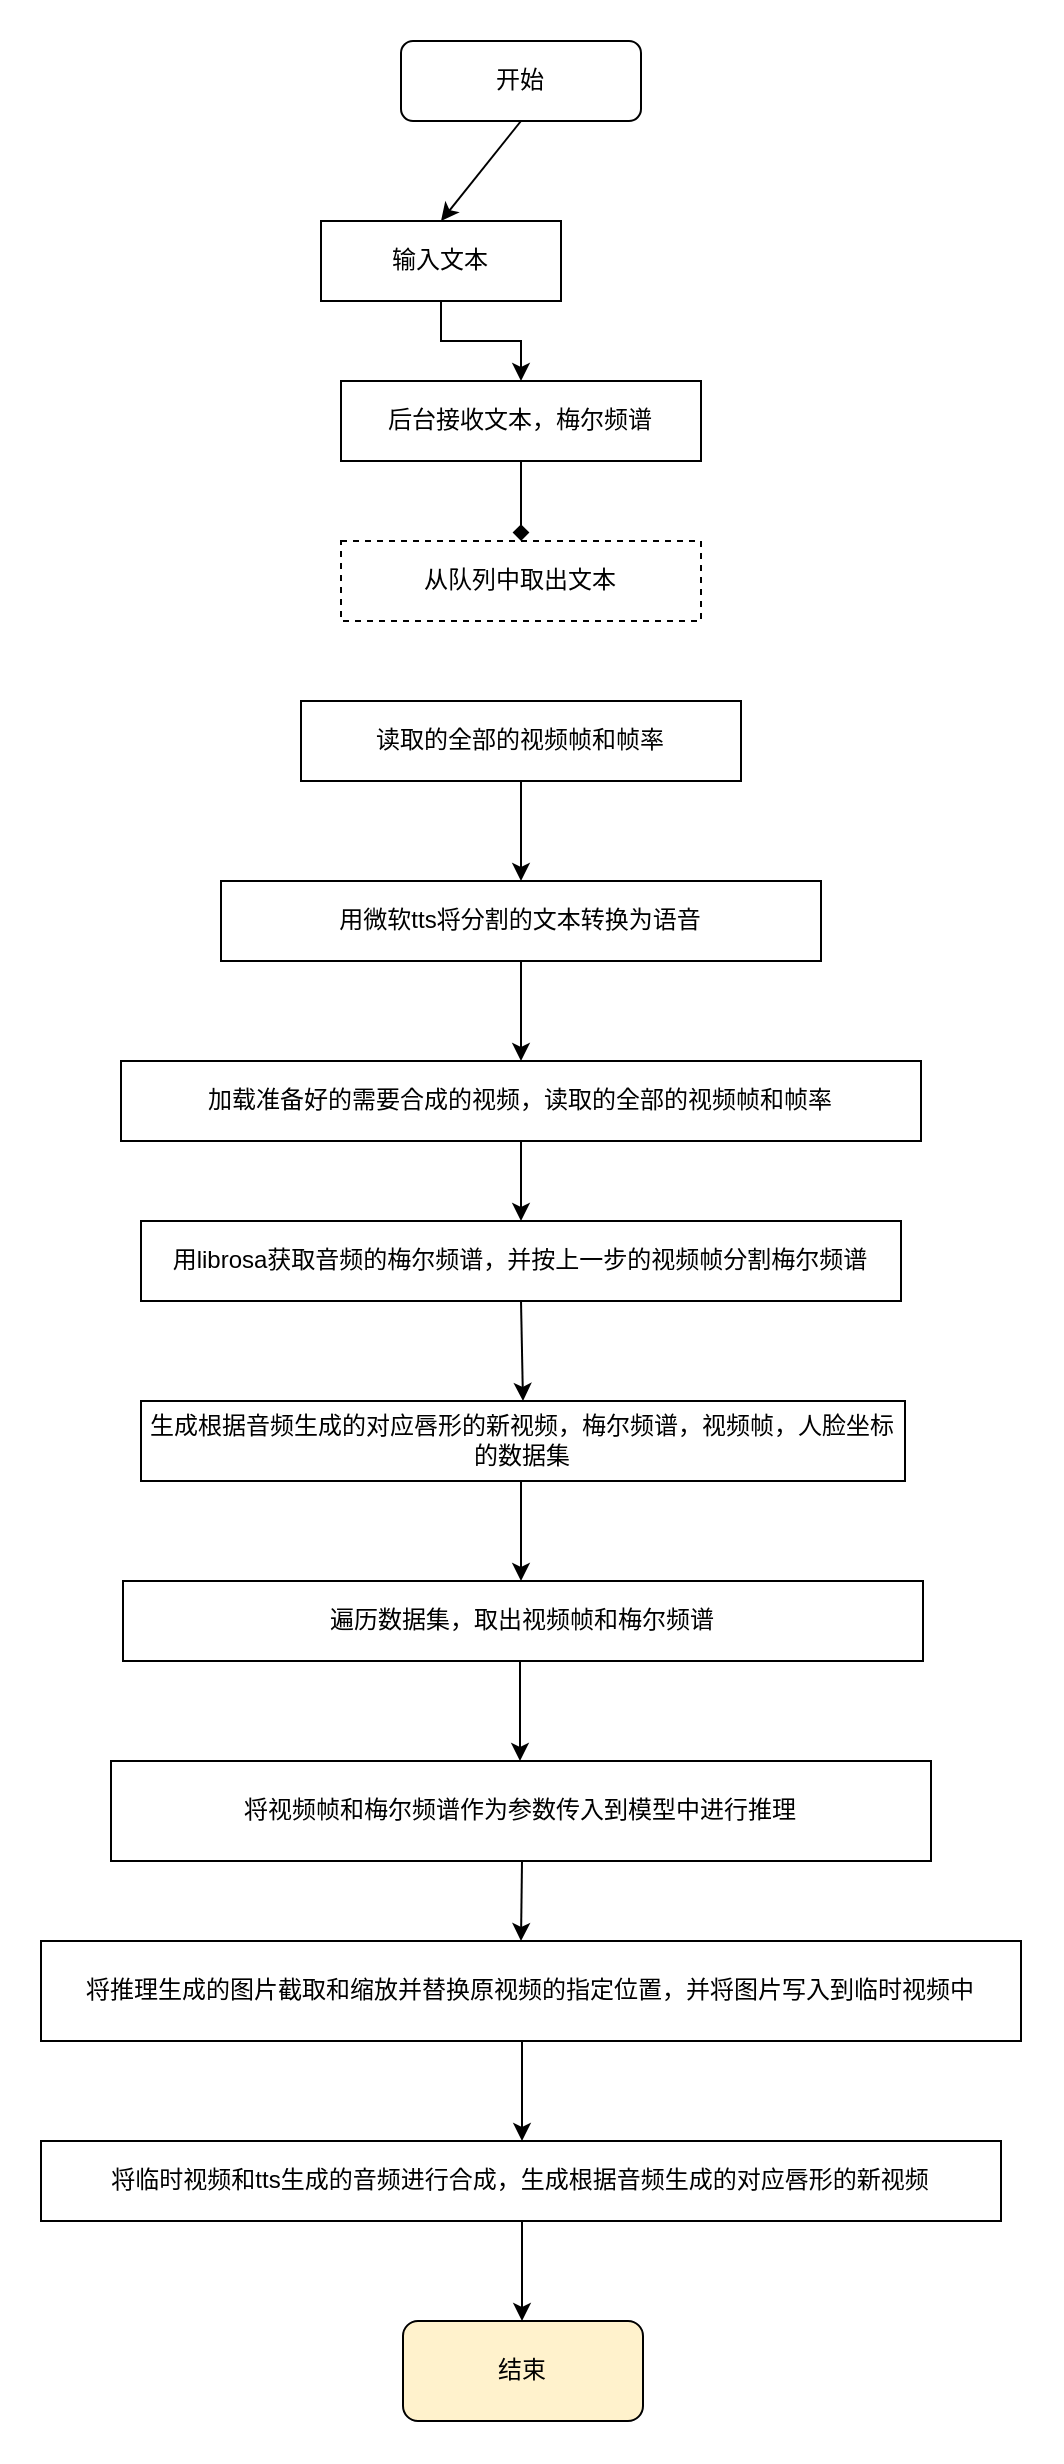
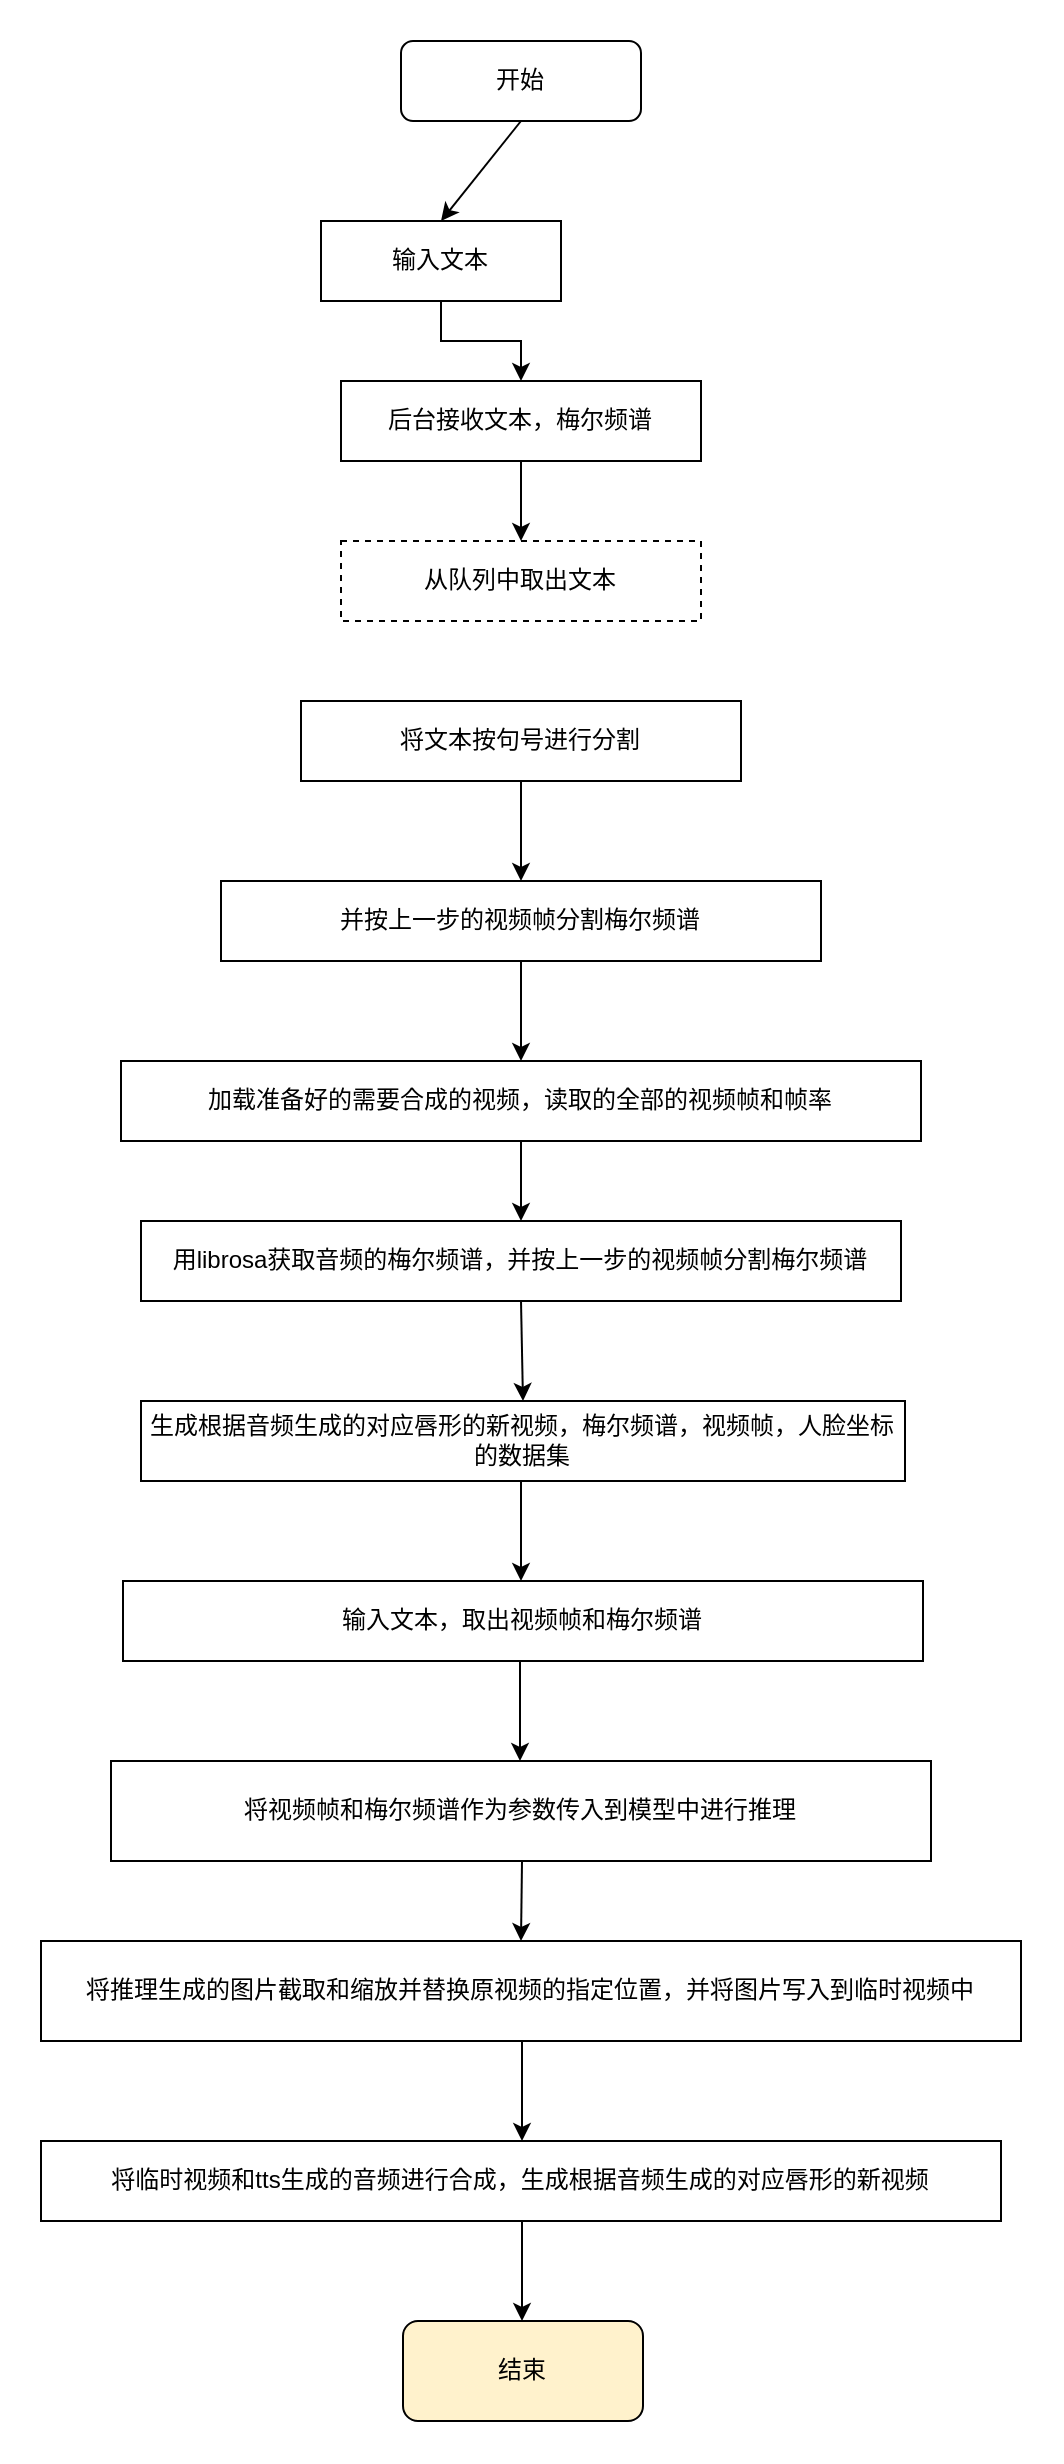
edge "后台接收文本，梅尔频谱" -> "从队列中取出文本": arrowhead diamond -> classic
node "读取的全部的视频帧和帧率": label "读取的全部的视频帧和帧率" -> "将文本按句号进行分割"
node "用微软tts将分割的文本转换为语音": label "用微软tts将分割的文本转换为语音" -> "并按上一步的视频帧分割梅尔频谱"
node "遍历数据集，取出视频帧和梅尔频谱": label "遍历数据集，取出视频帧和梅尔频谱" -> "输入文本，取出视频帧和梅尔频谱"
